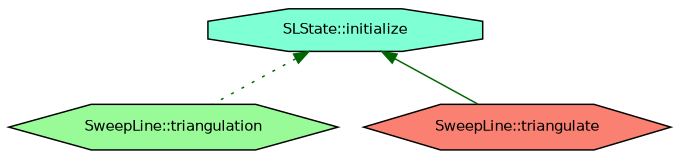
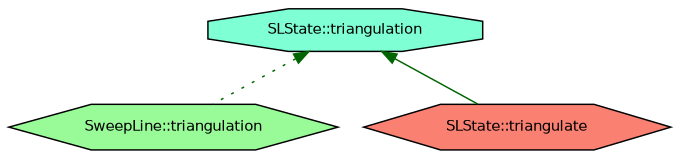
node "SLState::initialize": label "SLState::initialize" -> "SLState::triangulation"
node "SweepLine::triangulate": label "SweepLine::triangulate" -> "SLState::triangulate"
